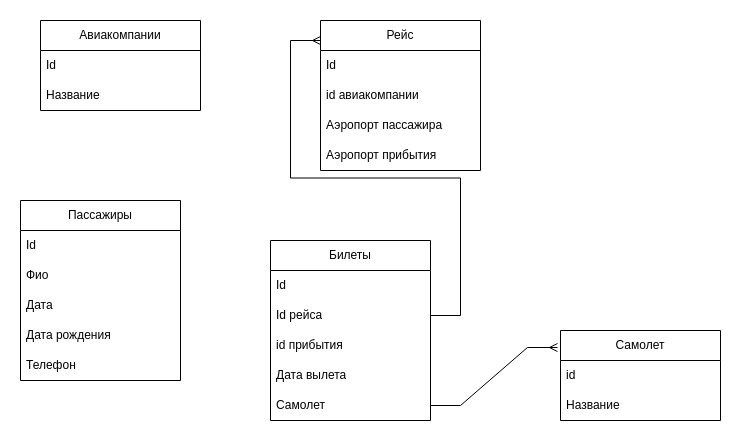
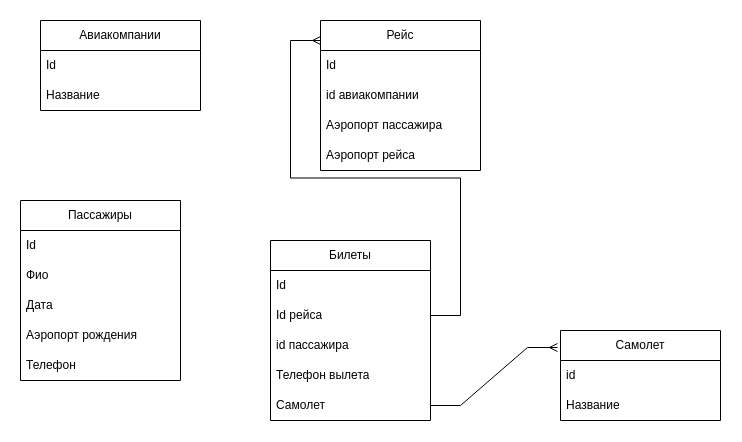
node "Аэропорт прибытия": label "Аэропорт прибытия" -> "Аэропорт рейса"
node "Дата рождения": label "Дата рождения" -> "Аэропорт рождения"
node "id прибытия": label "id прибытия" -> "id пассажира"
node "Дата вылета": label "Дата вылета" -> "Телефон вылета"
